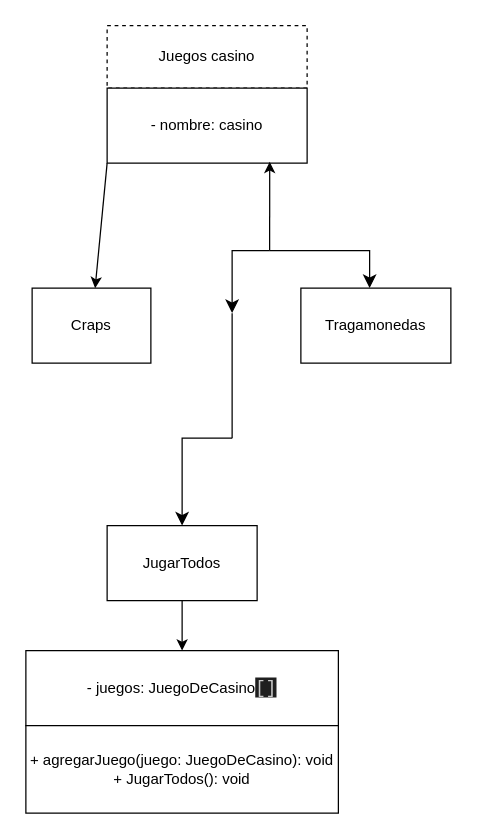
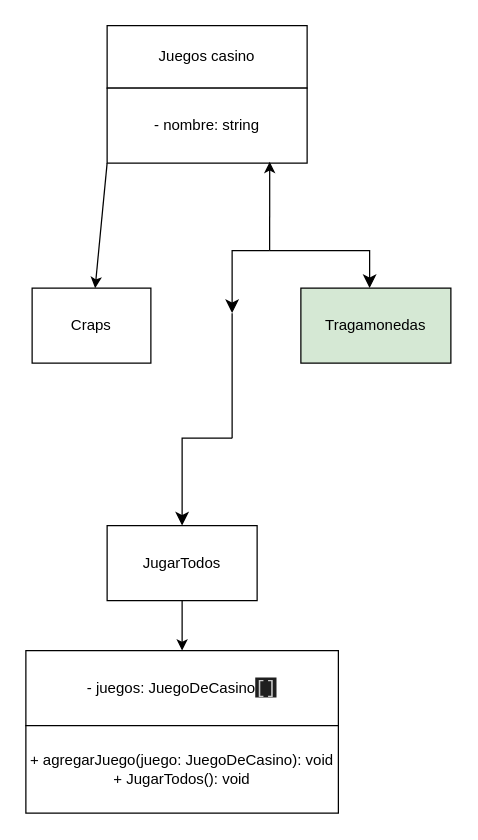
node "Juegos casino": style dashed -> solid
node "- nombre: casino": label "- nombre: casino" -> "- nombre: string"
node "Tragamonedas": fillcolor #ffffff -> #d5e8d4
